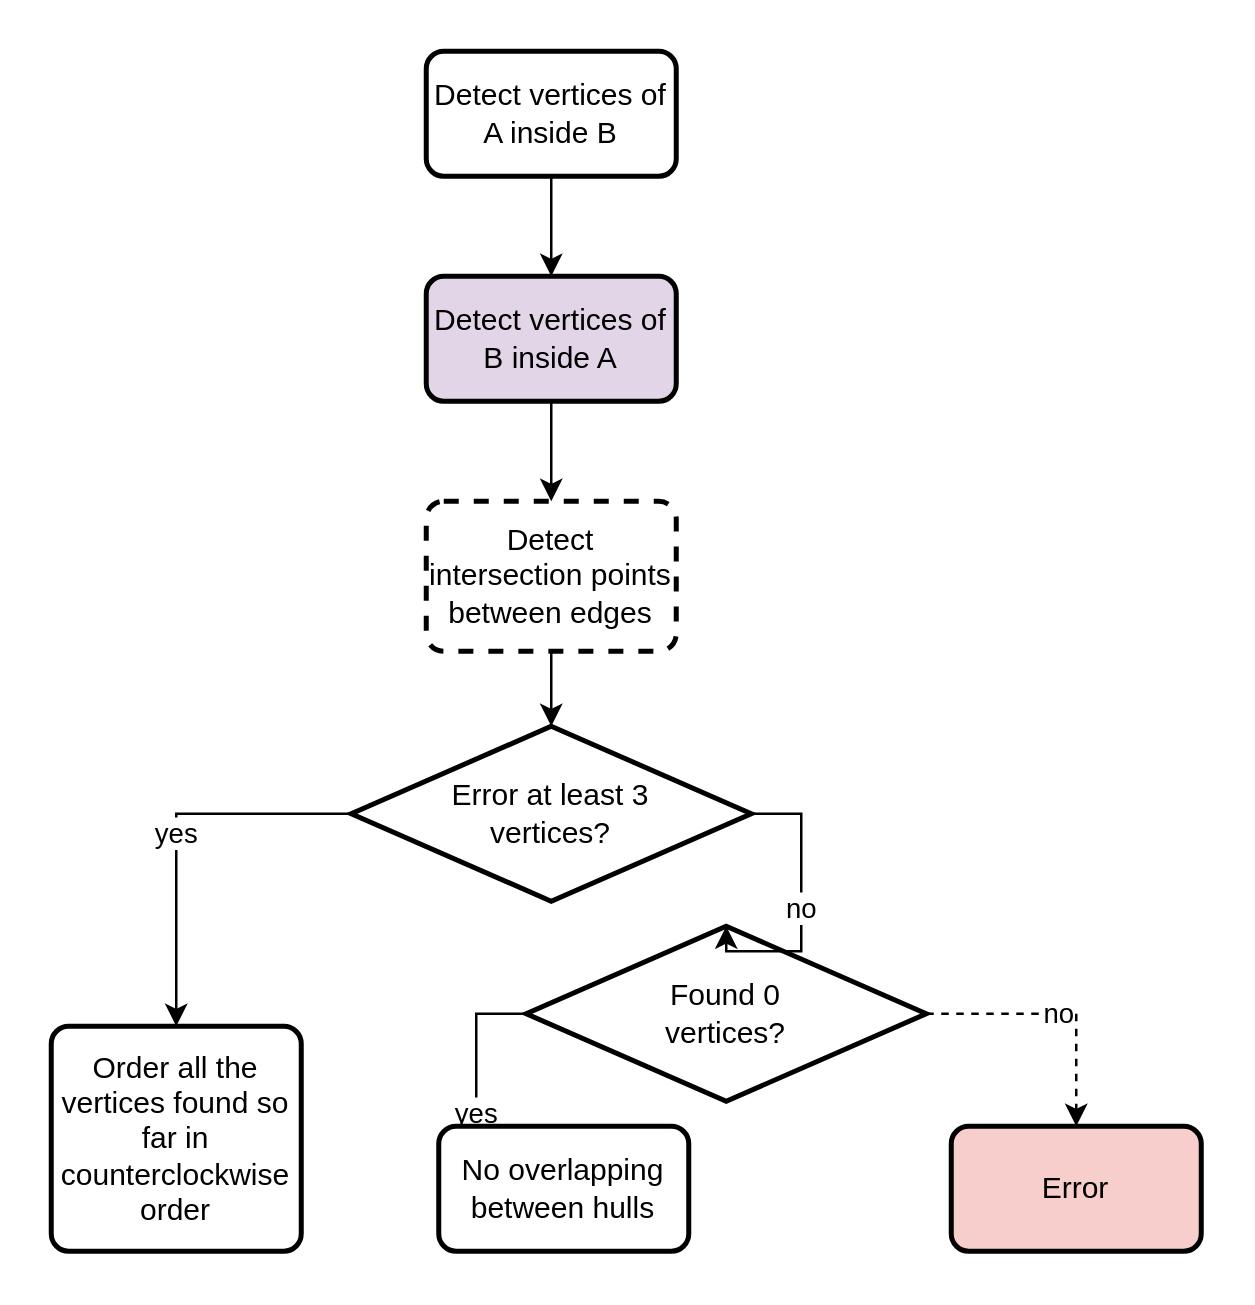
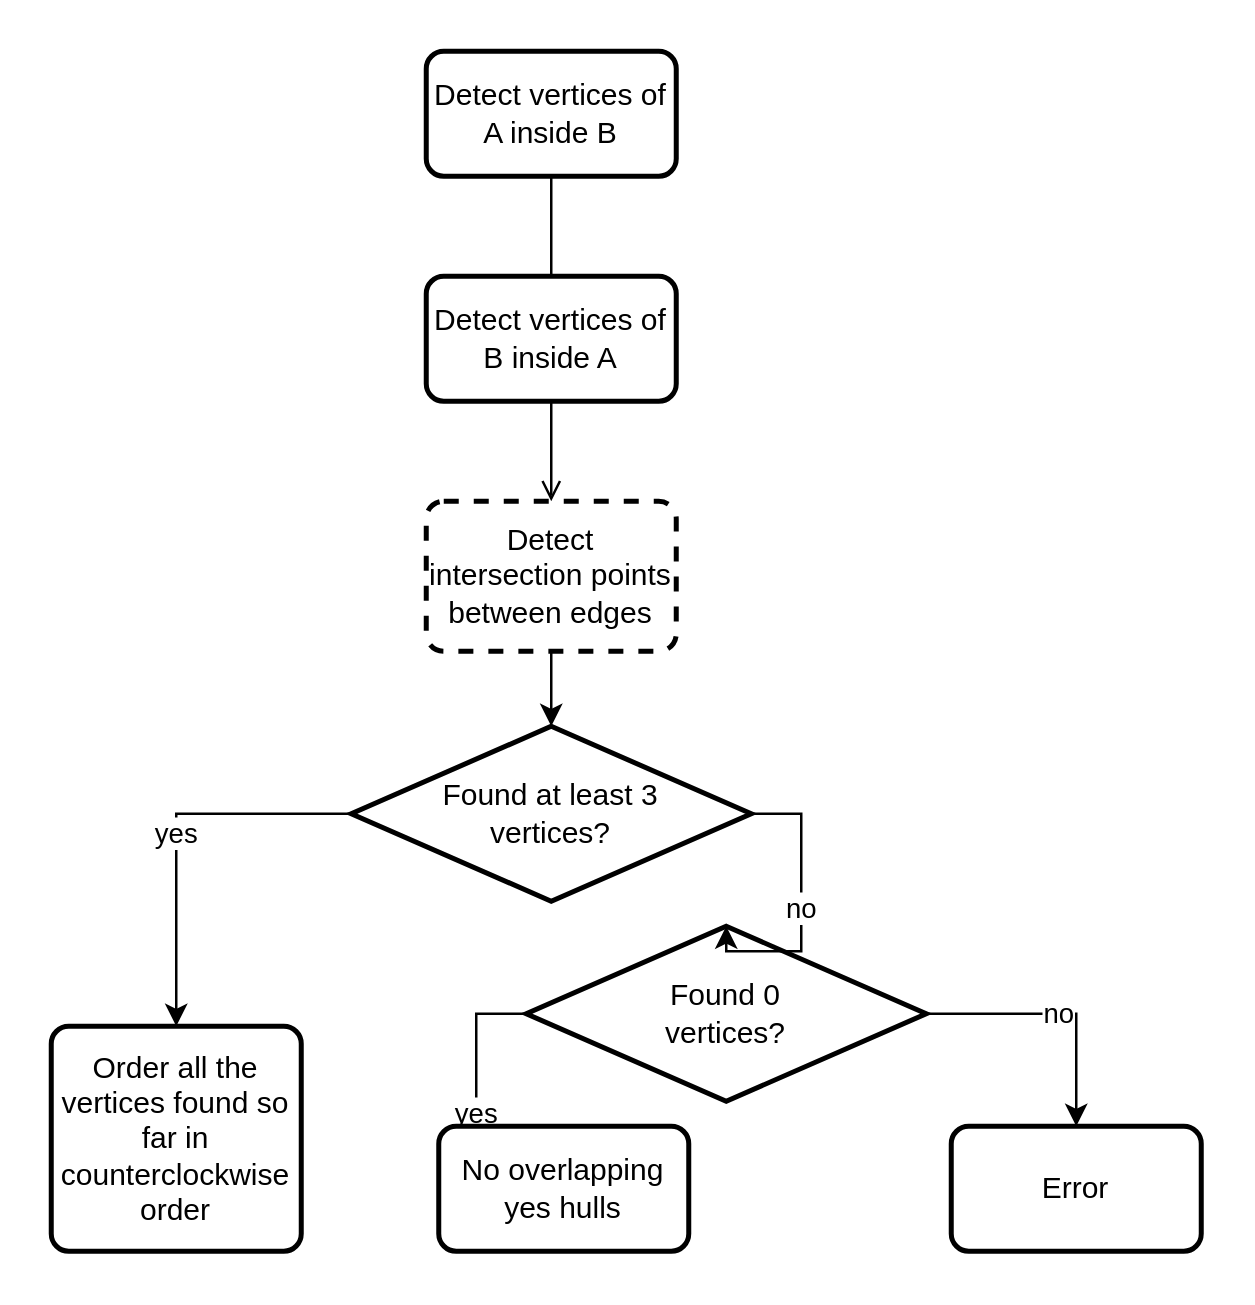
edge "Detect vertices of A inside B" -> "Detect vertices of B inside A": arrowhead classic -> none
node "Detect vertices of B inside A": fillcolor #e1d5e7 -> #ffffff
edge "Detect vertices of B inside A" -> "Detect intersection points between edges": arrowhead classic -> open
node "Error at least 3 vertices?": label "Error at least 3 vertices?" -> "Found at least 3 vertices?"
edge "Found 0 vertices?" -> "Error": style dashed -> solid
node "No overlapping between hulls": label "No overlapping between hulls" -> "No overlapping yes hulls"
node "Error": fillcolor #f8cecc -> #ffffff
